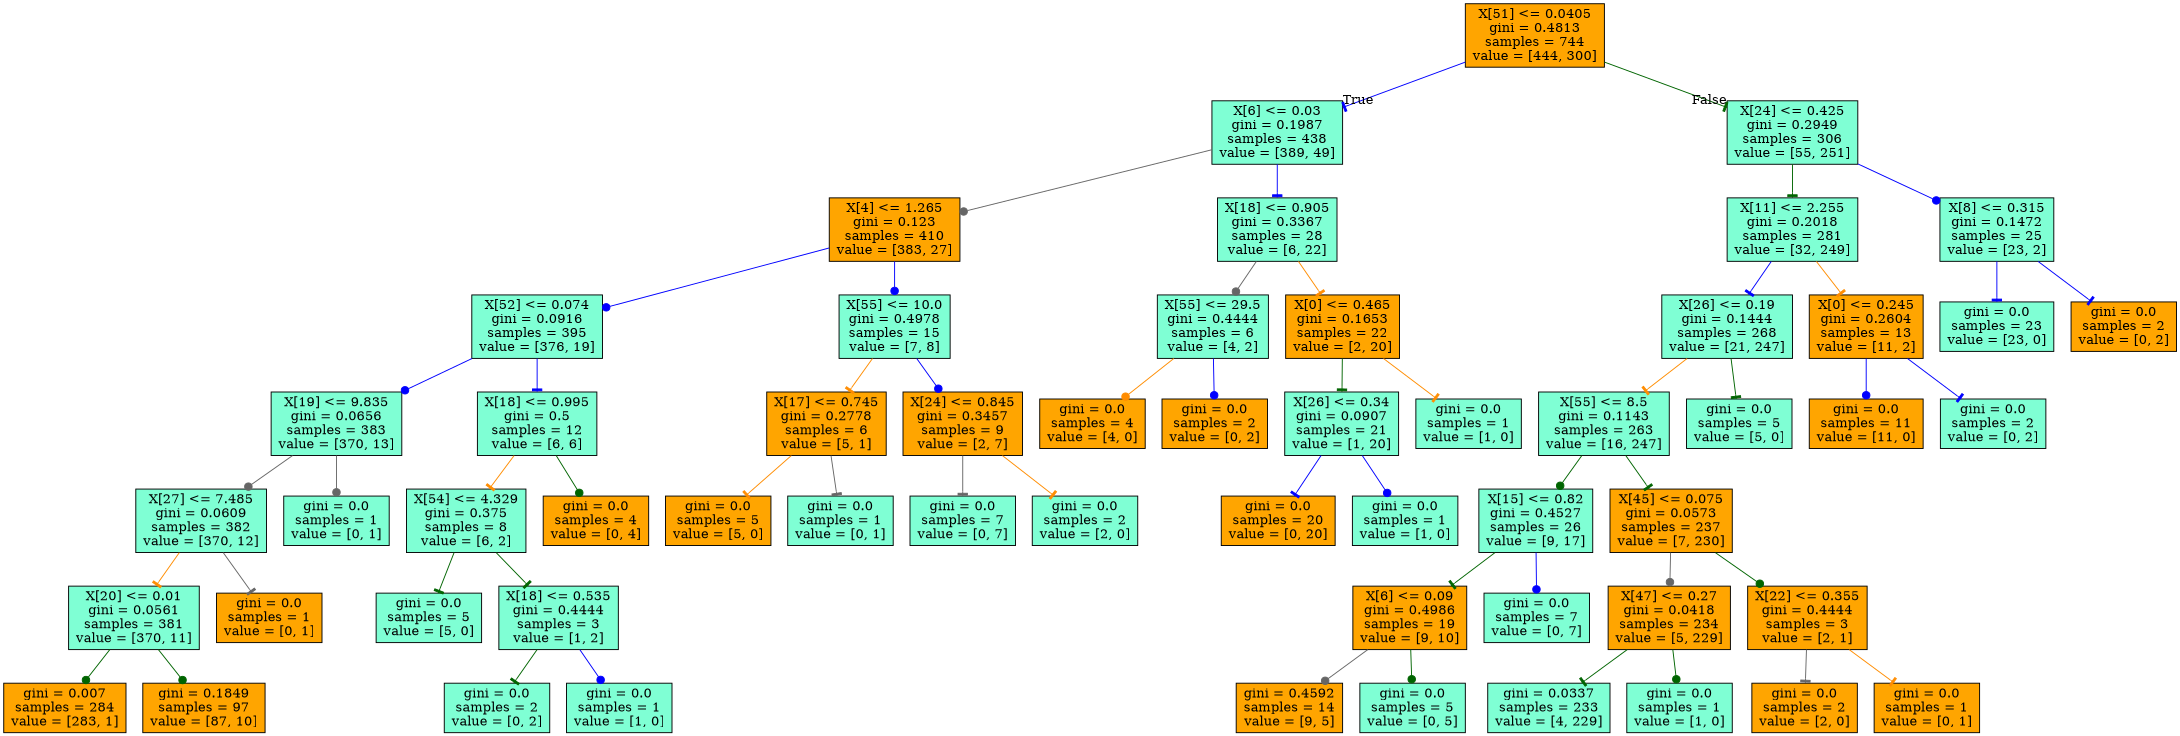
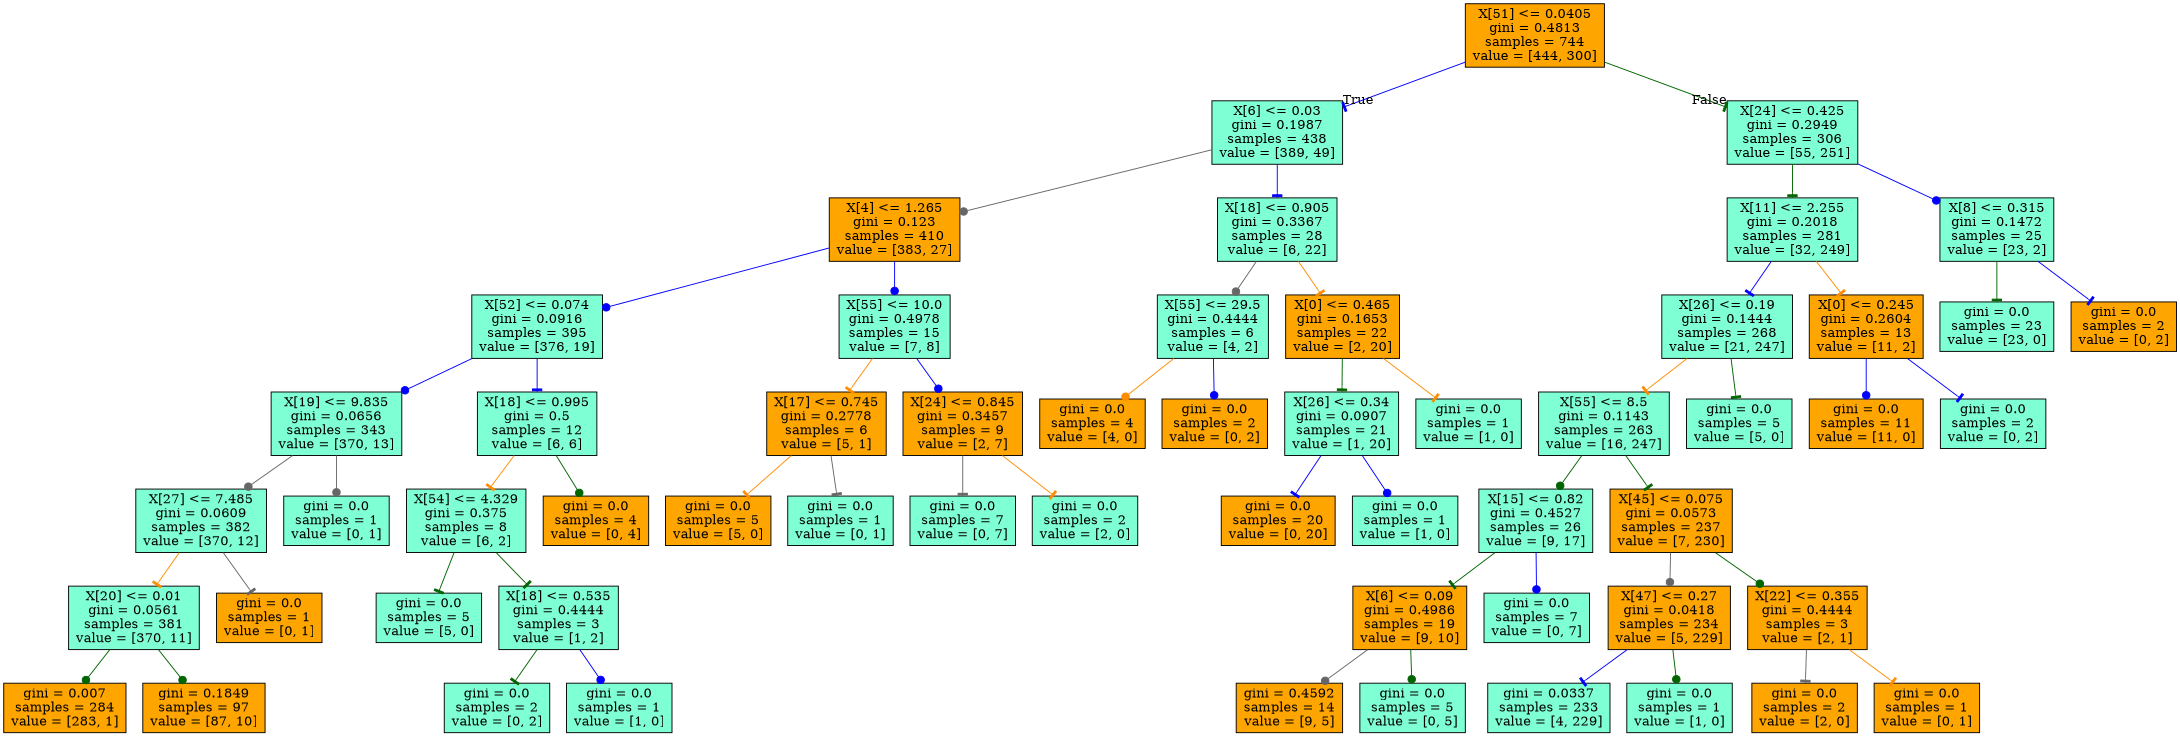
edge "X[8] <= 0.315 gini = 0.1472 samples = 25 value = [23, 2]" -> "gini = 0.0 samples = 23 value = [23, 0]": color blue -> darkgreen
node "X[19] <= 9.835 gini = 0.0656 samples = 383 value = [370, 13]": label "X[19] <= 9.835 gini = 0.0656 samples = 383 value = [370, 13]" -> "X[19] <= 9.835 gini = 0.0656 samples = 343 value = [370, 13]"
edge "X[47] <= 0.27 gini = 0.0418 samples = 234 value = [5, 229]" -> "gini = 0.0337 samples = 233 value = [4, 229]": color darkgreen -> blue
